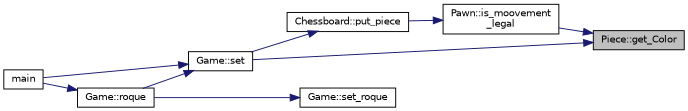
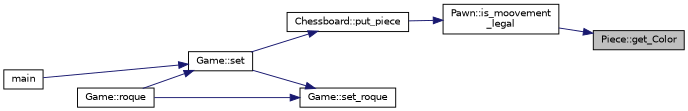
edge "Game::set" -> "Piece::get_Color": now "Game::set" -> "Game::set_roque"
edge "main" -> "Game::roque": removed
